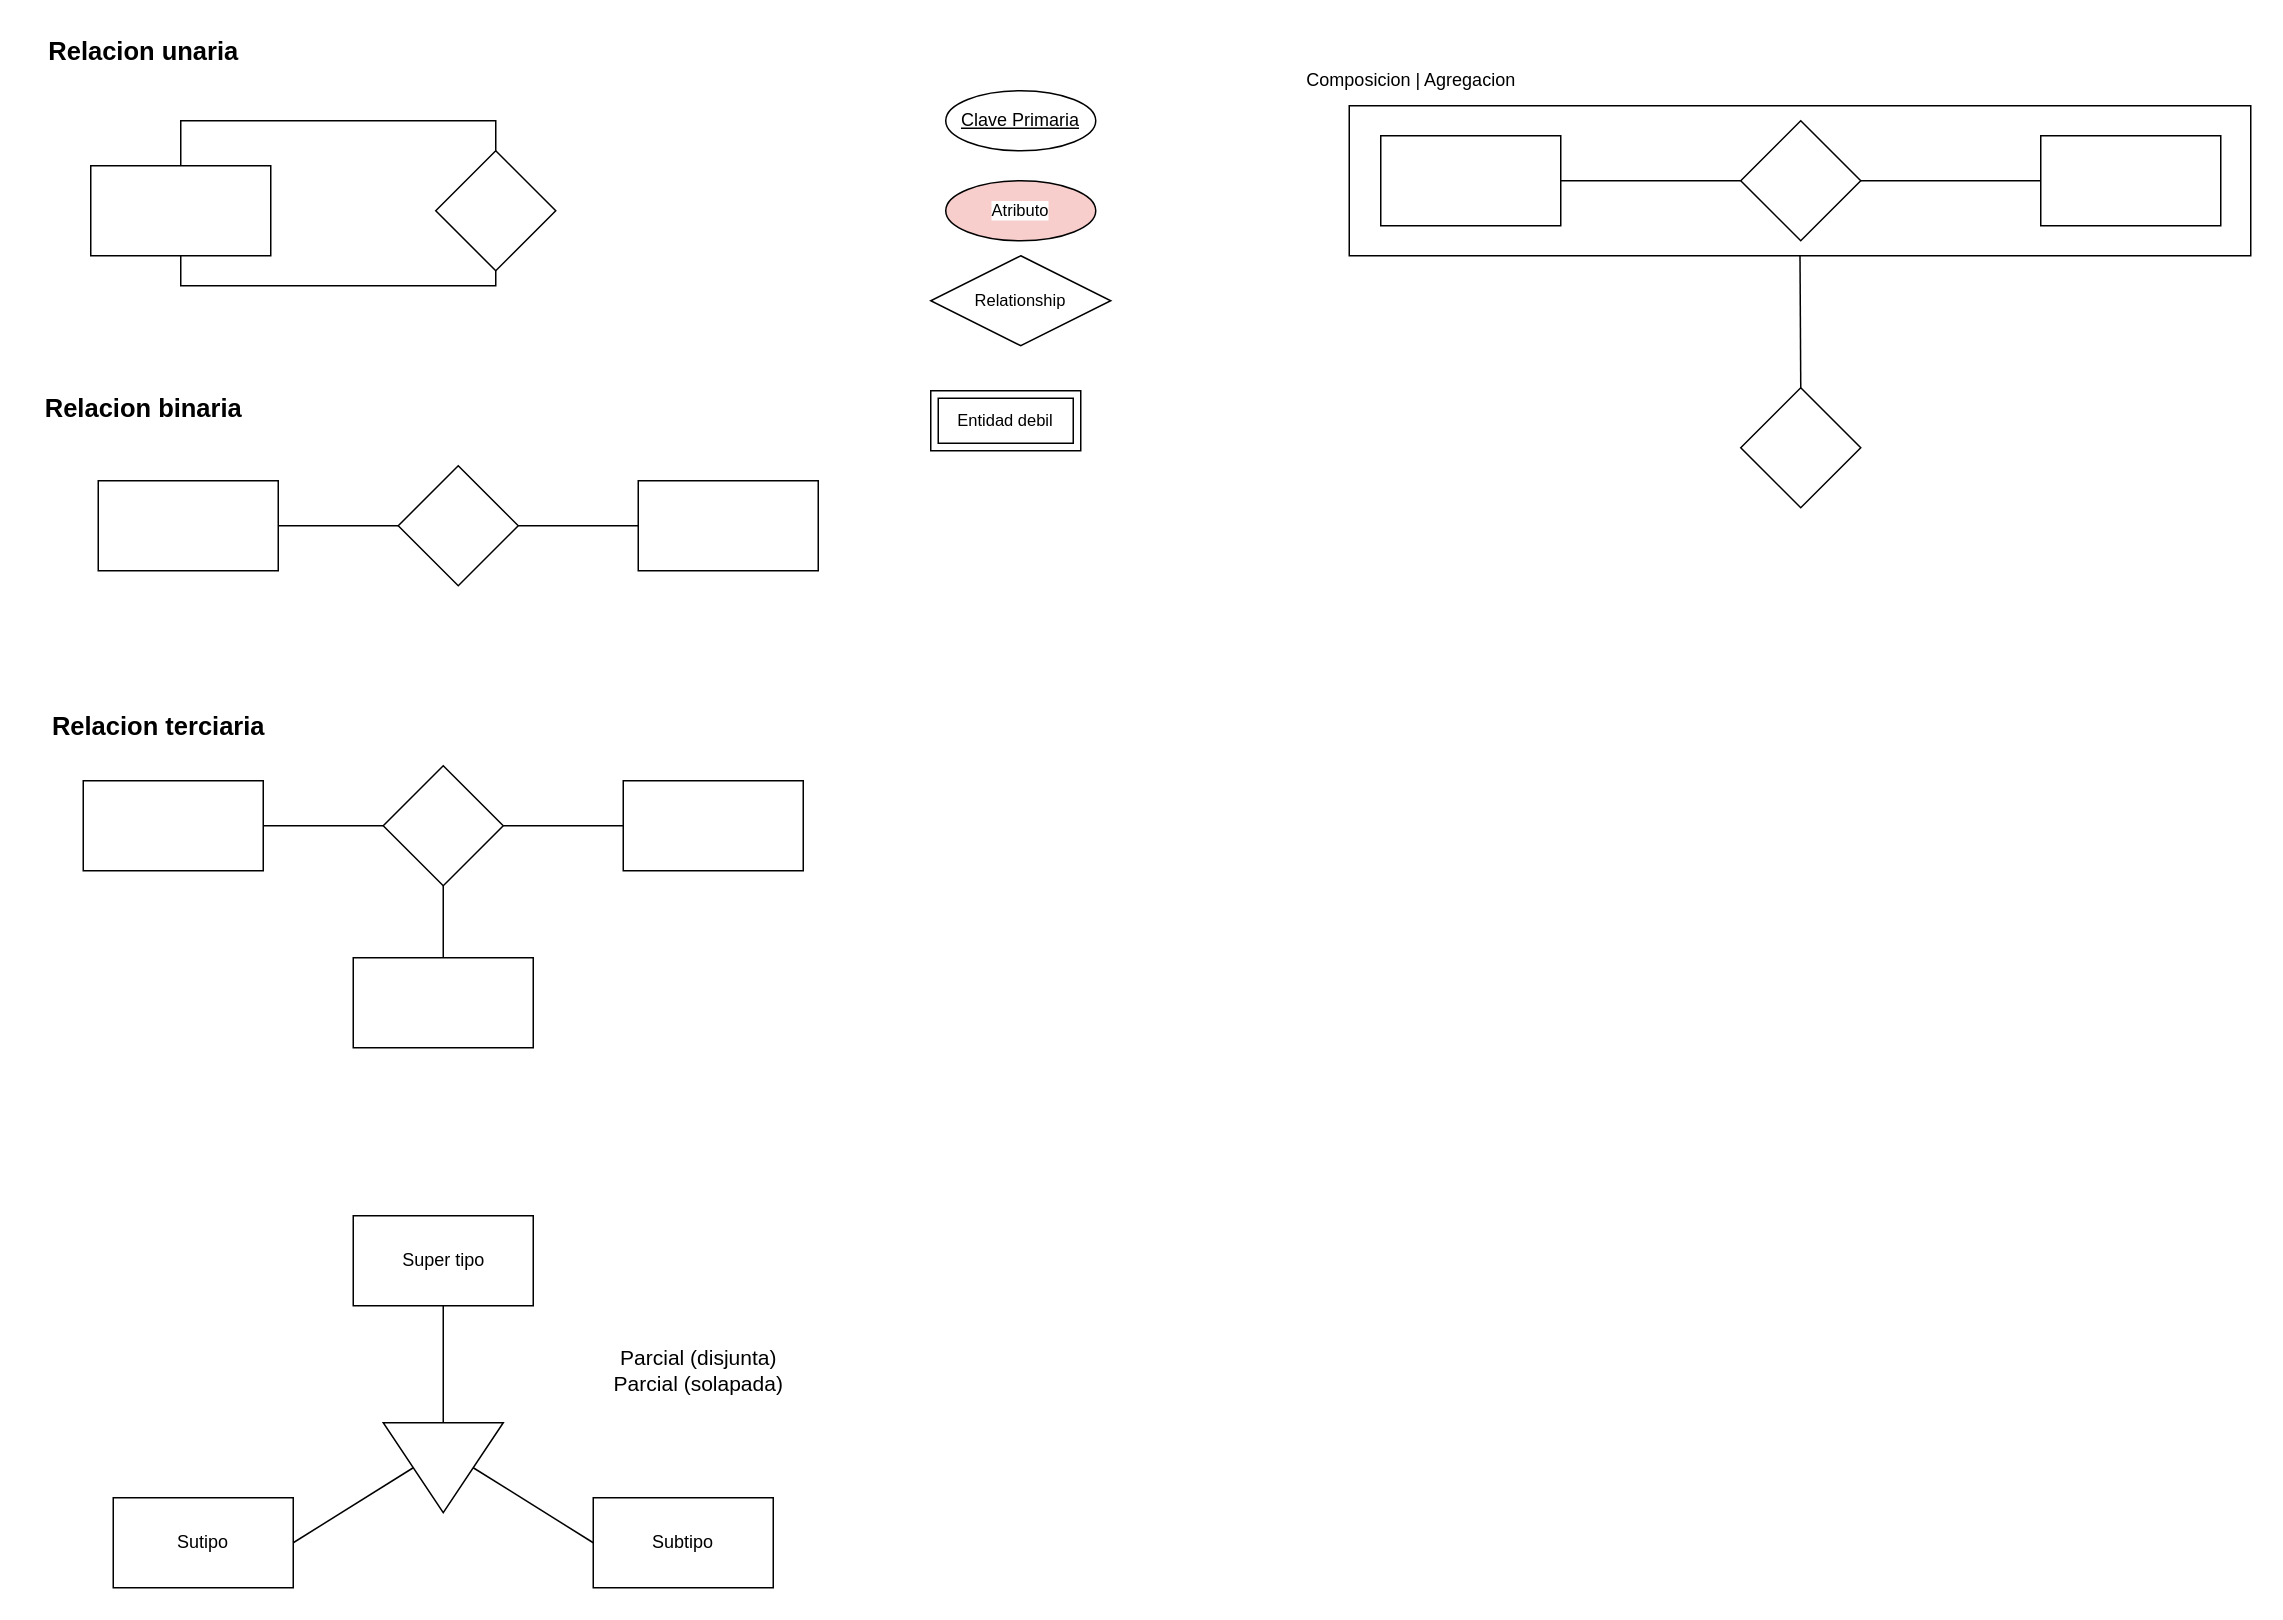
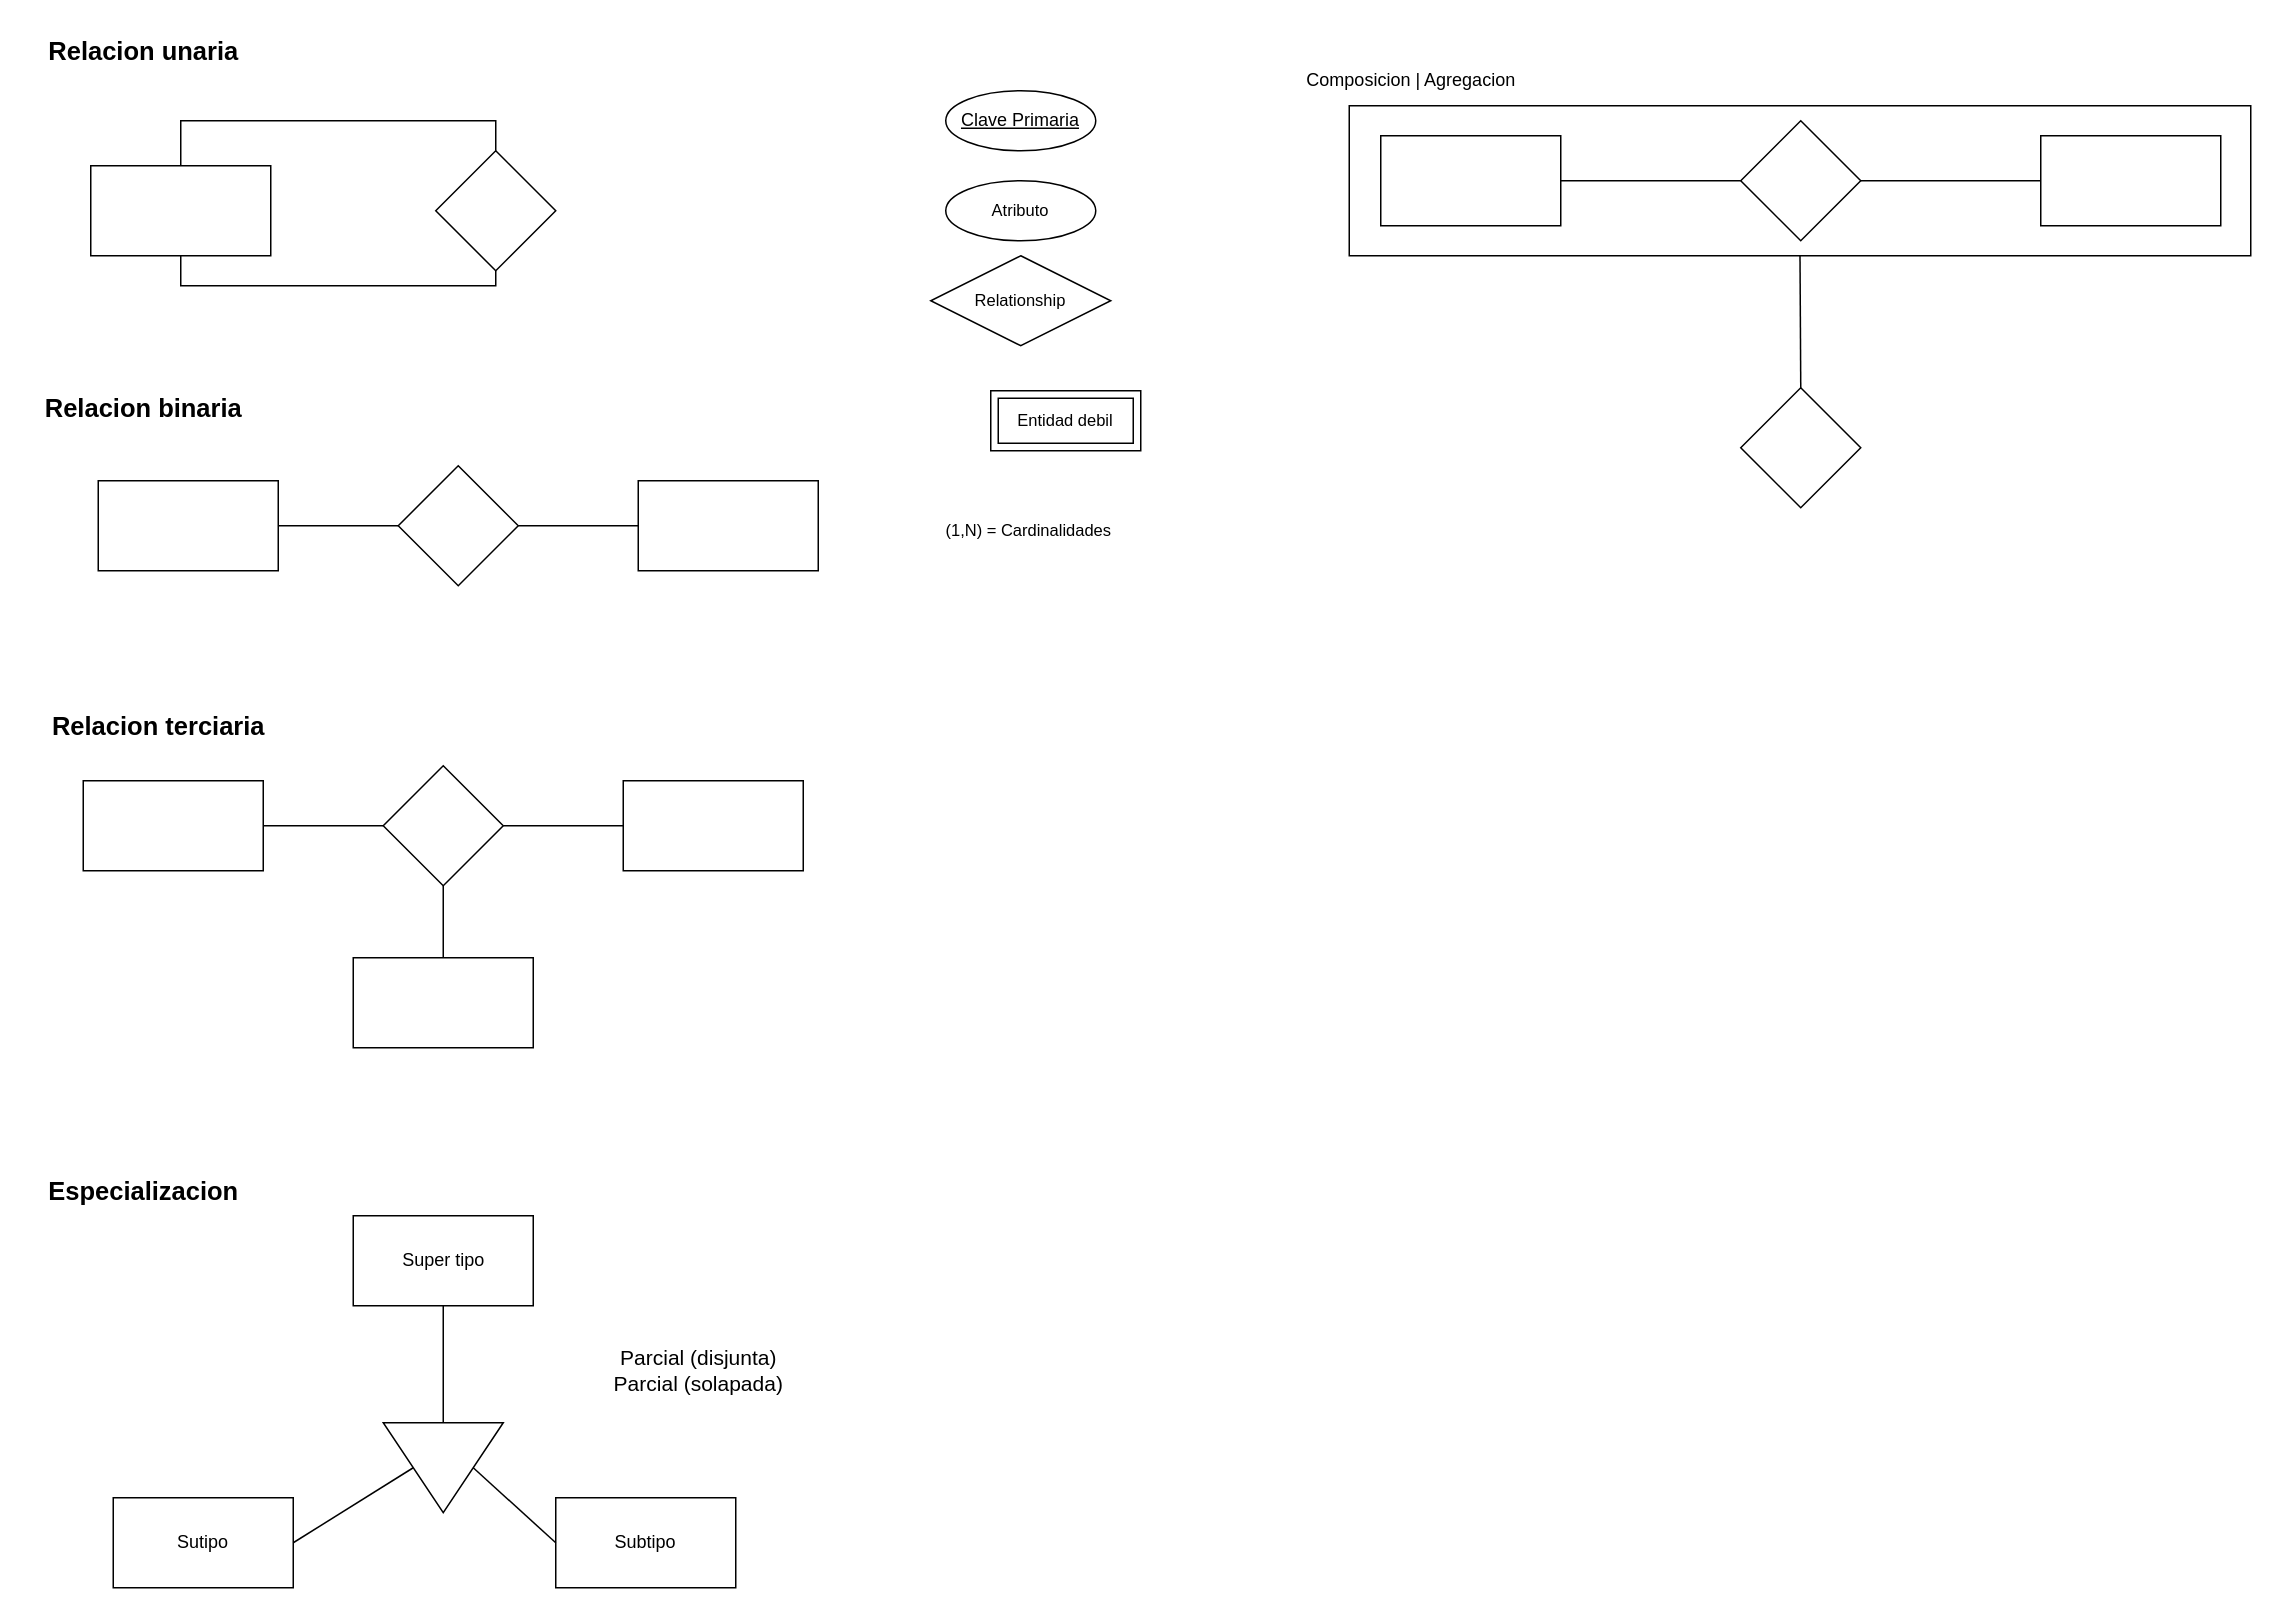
node "Atributo": fillcolor #f8cecc -> #ffffff
node "Entidad debil": moved (1006, 421) -> (1066, 421)
node "(1,N) = Cardinalidades": added
node "Especializacion": added
node "Subtipo": moved (683, 1543) -> (646, 1543)
